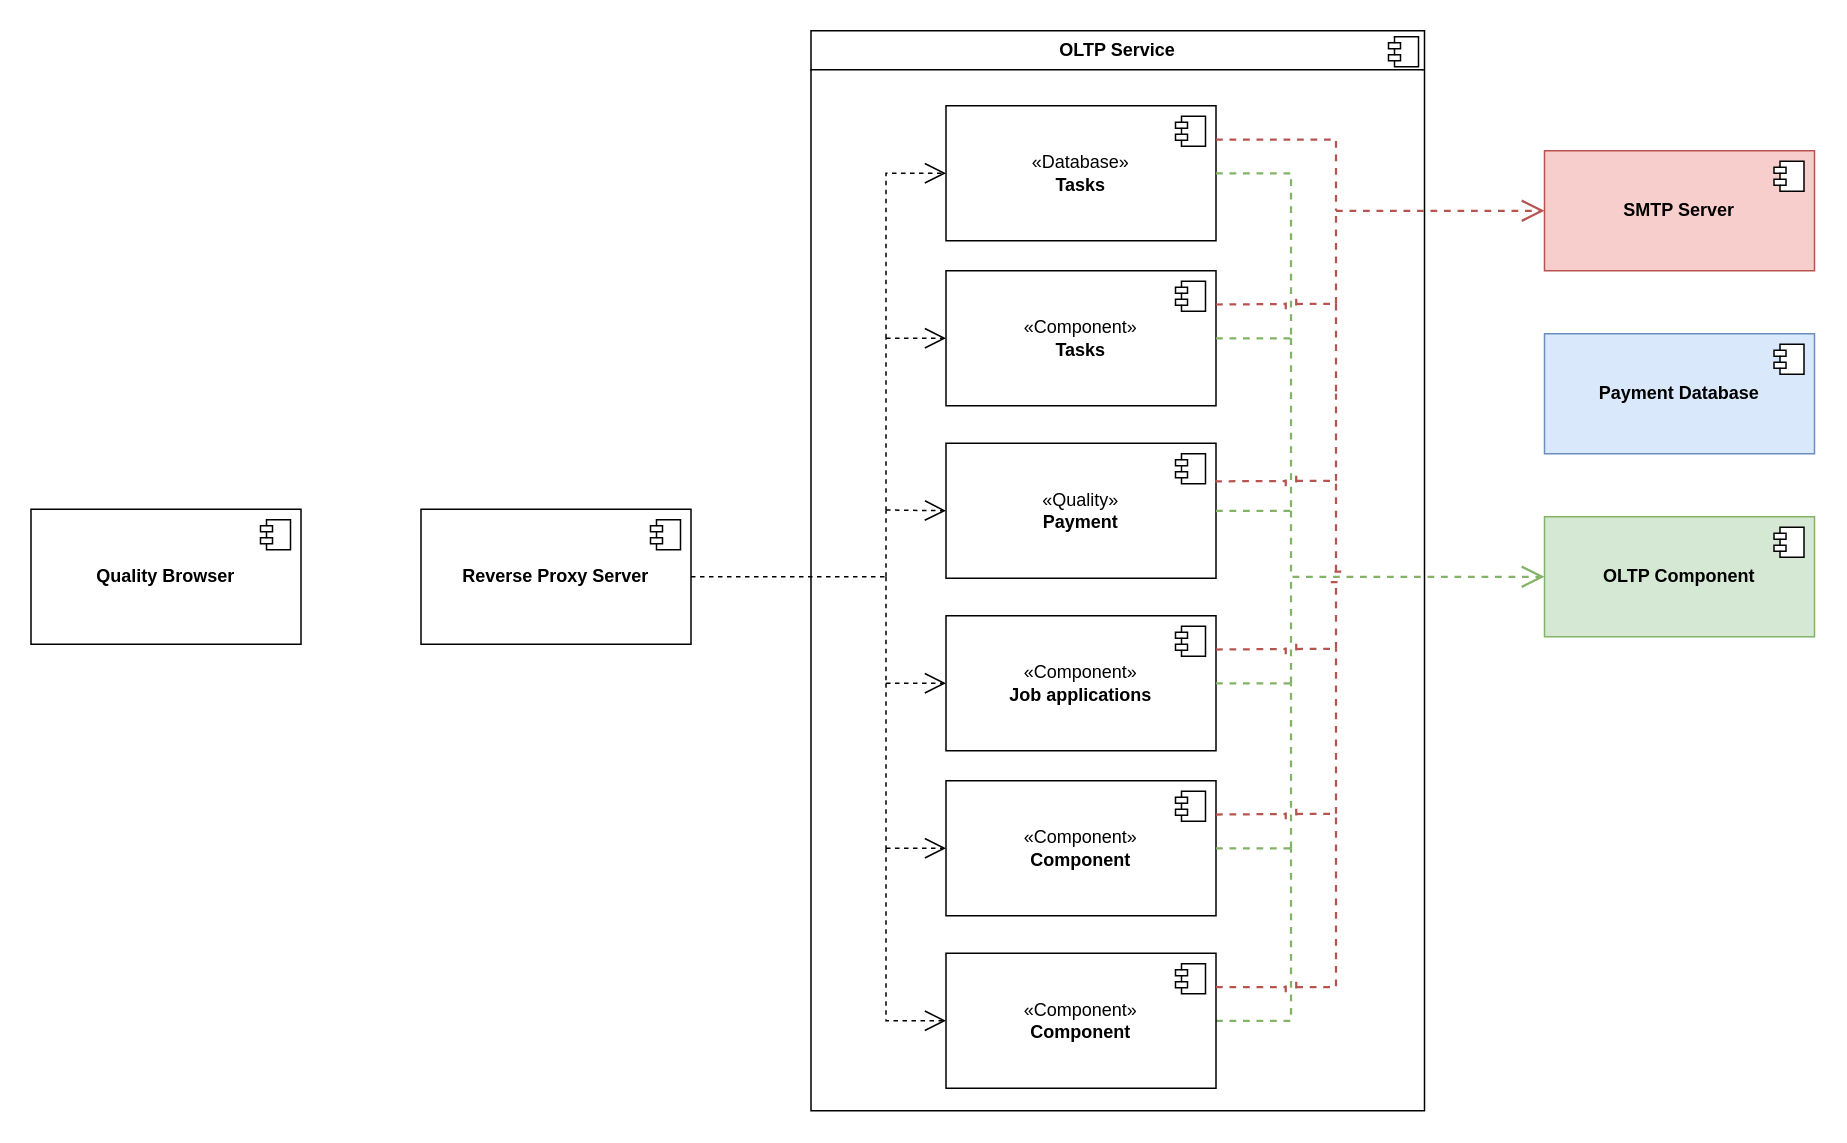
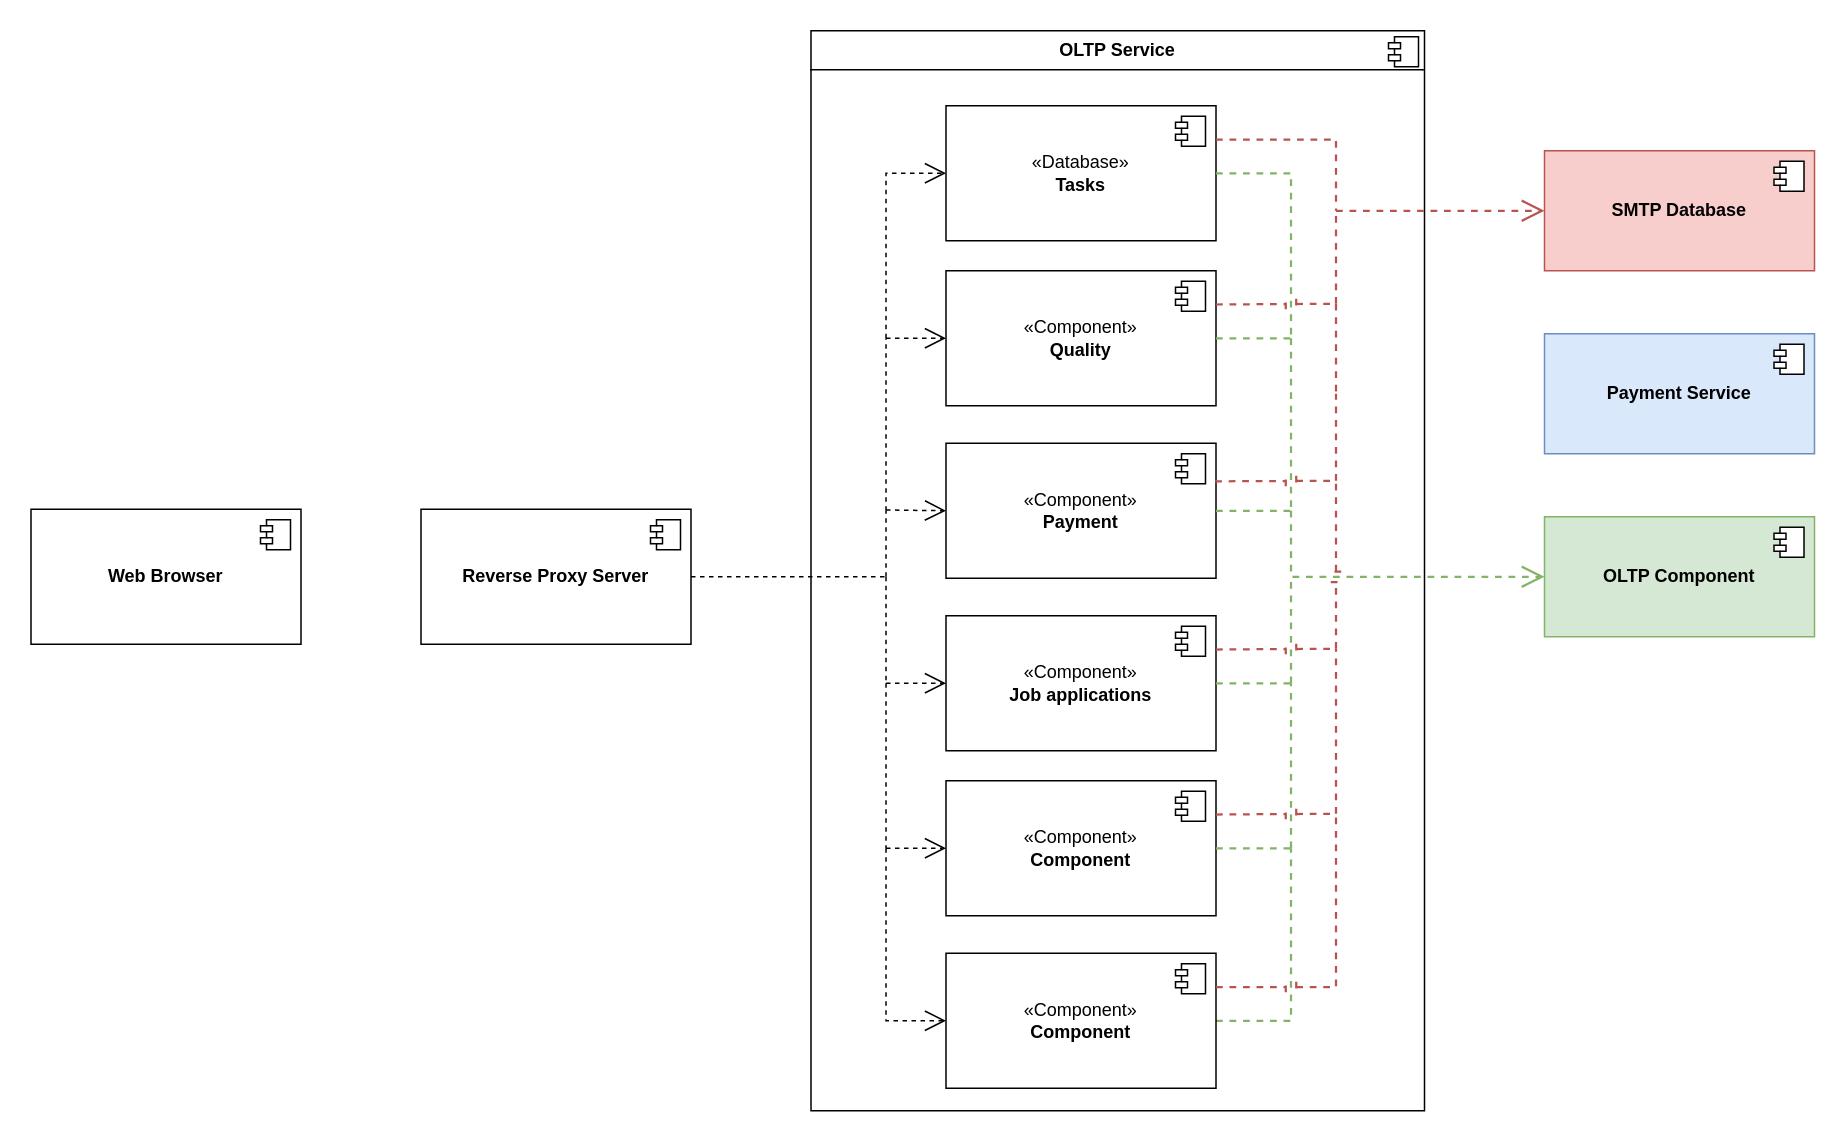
node "SMTP Server": label "SMTP Server" -> "SMTP Database"
node "«Component» Tasks": label "«Component» Tasks" -> "«Component» Quality"
node "Payment Database": label "Payment Database" -> "Payment Service"
node "«Quality» Payment": label "«Quality» Payment" -> "«Component» Payment"
node "Quality Browser": label "Quality Browser" -> "Web Browser"
